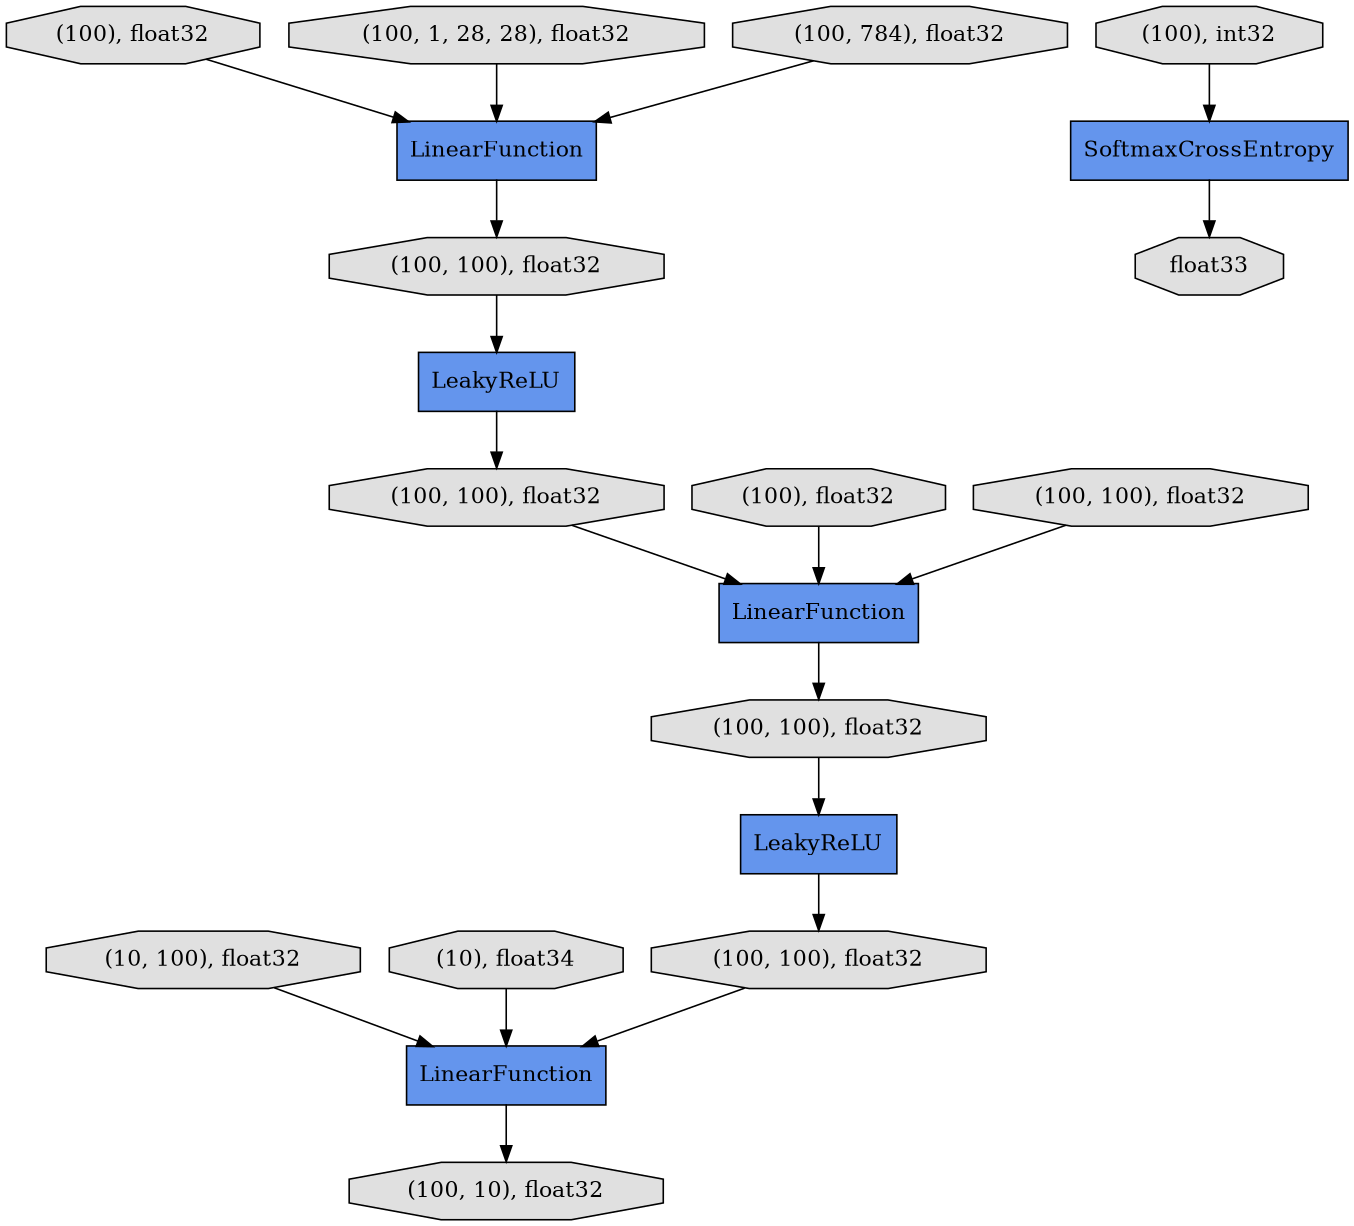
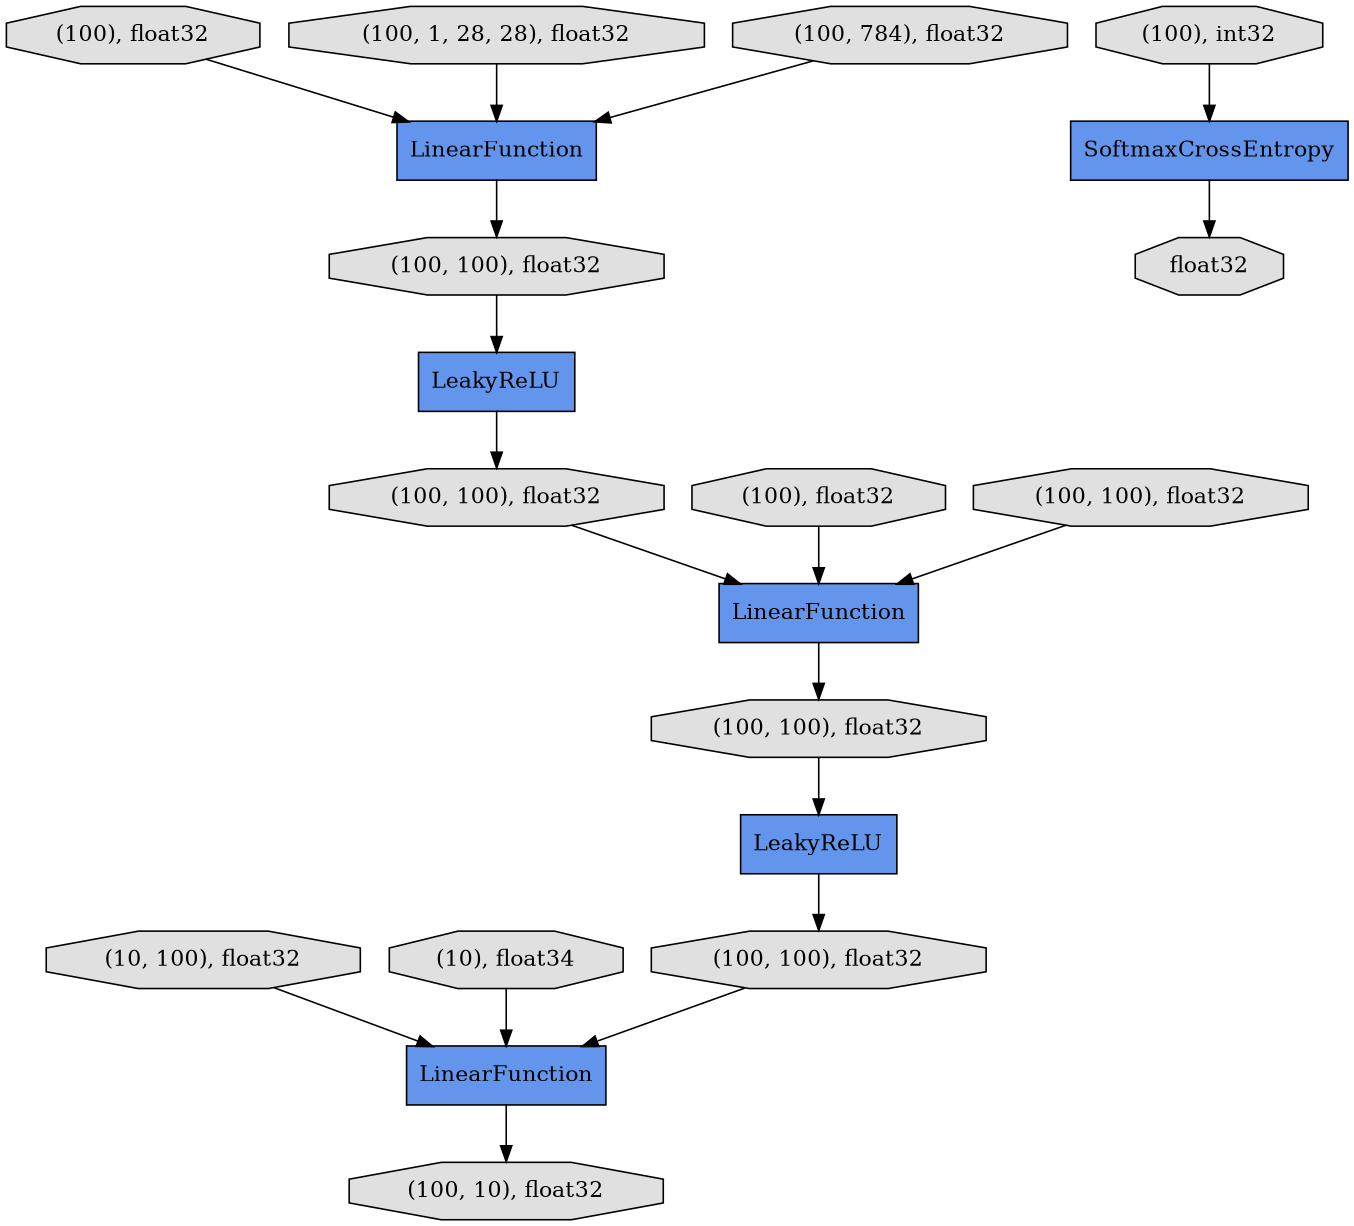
node "float33": label "float33" -> "float32"
